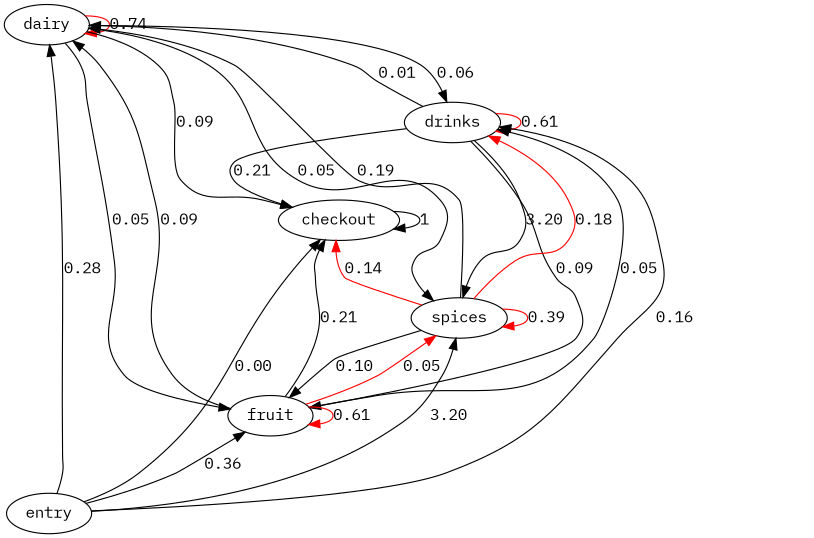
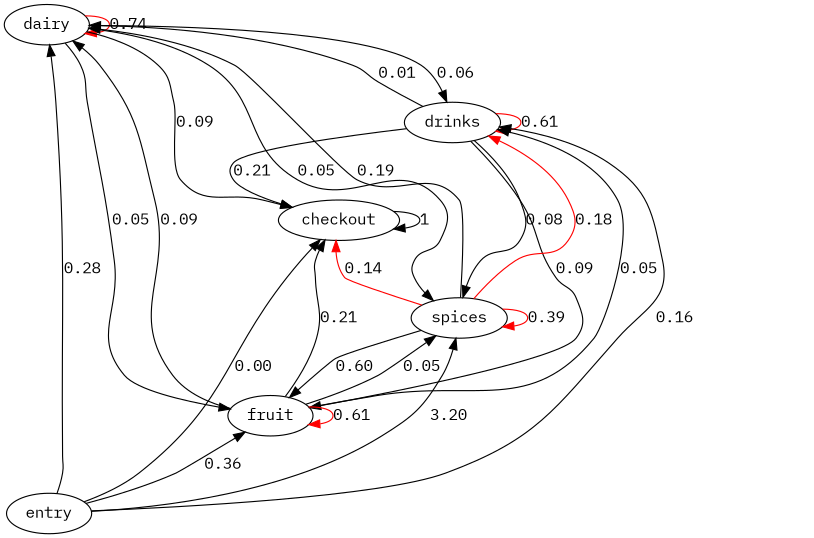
edge "drinks" -> "spices": label "3.20" -> "0.08"
edge "spices" -> "fruit": label "0.10" -> "0.60"
edge "fruit" -> "spices": color red -> black
